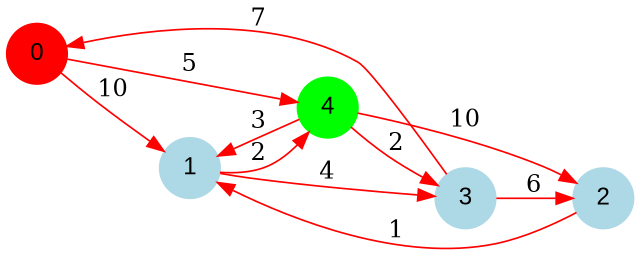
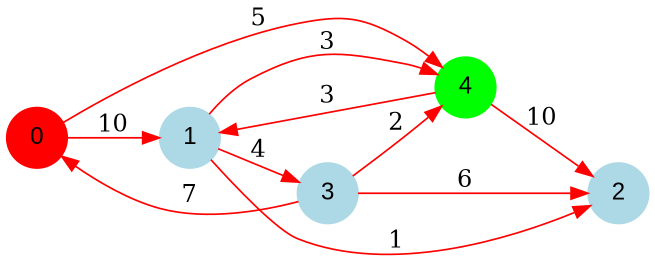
edge "1" -> "4": label "2" -> "3"
edge "4" -> "3": reversed
edge "2" -> "1": reversed
